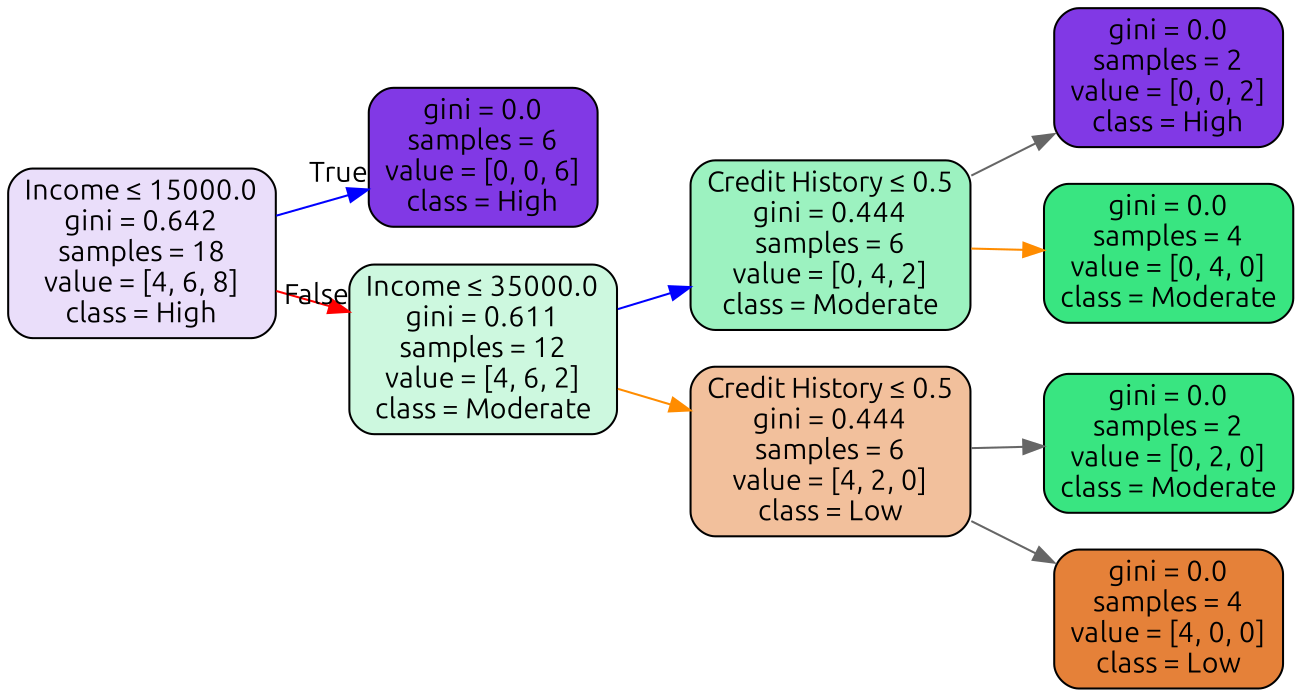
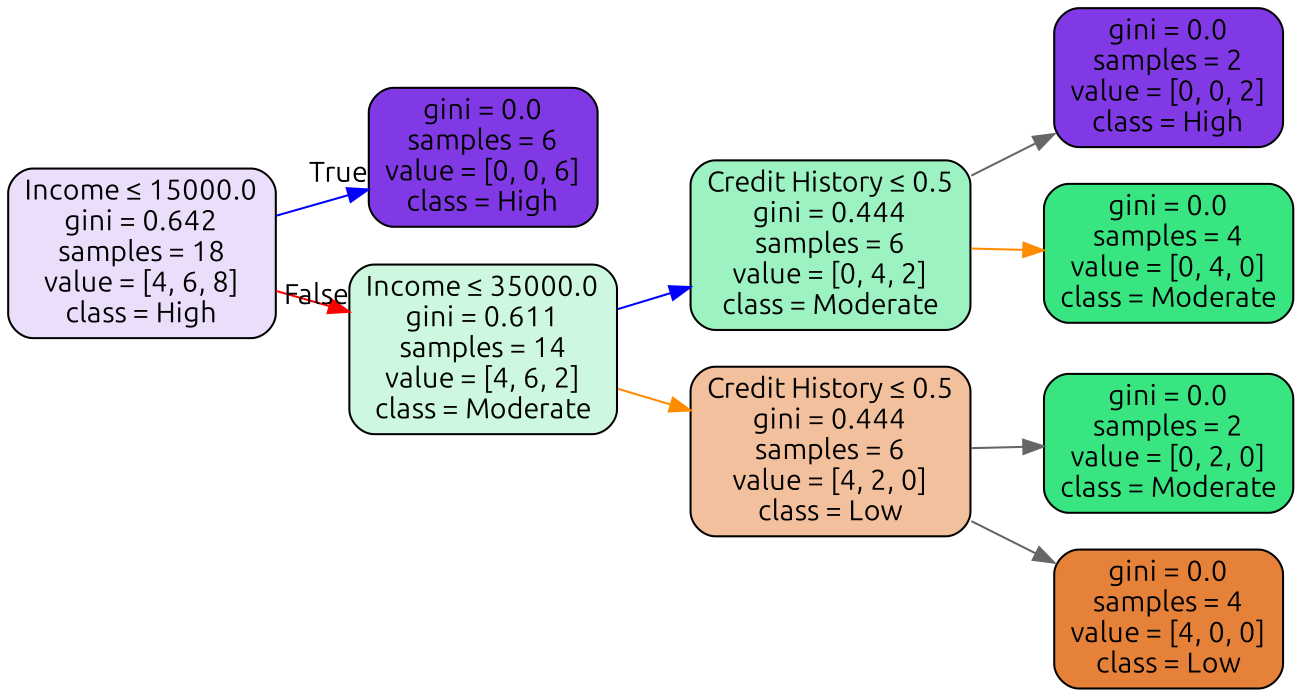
node "Income ≤ 35000.0": text "samples = 12" -> "samples = 14"
